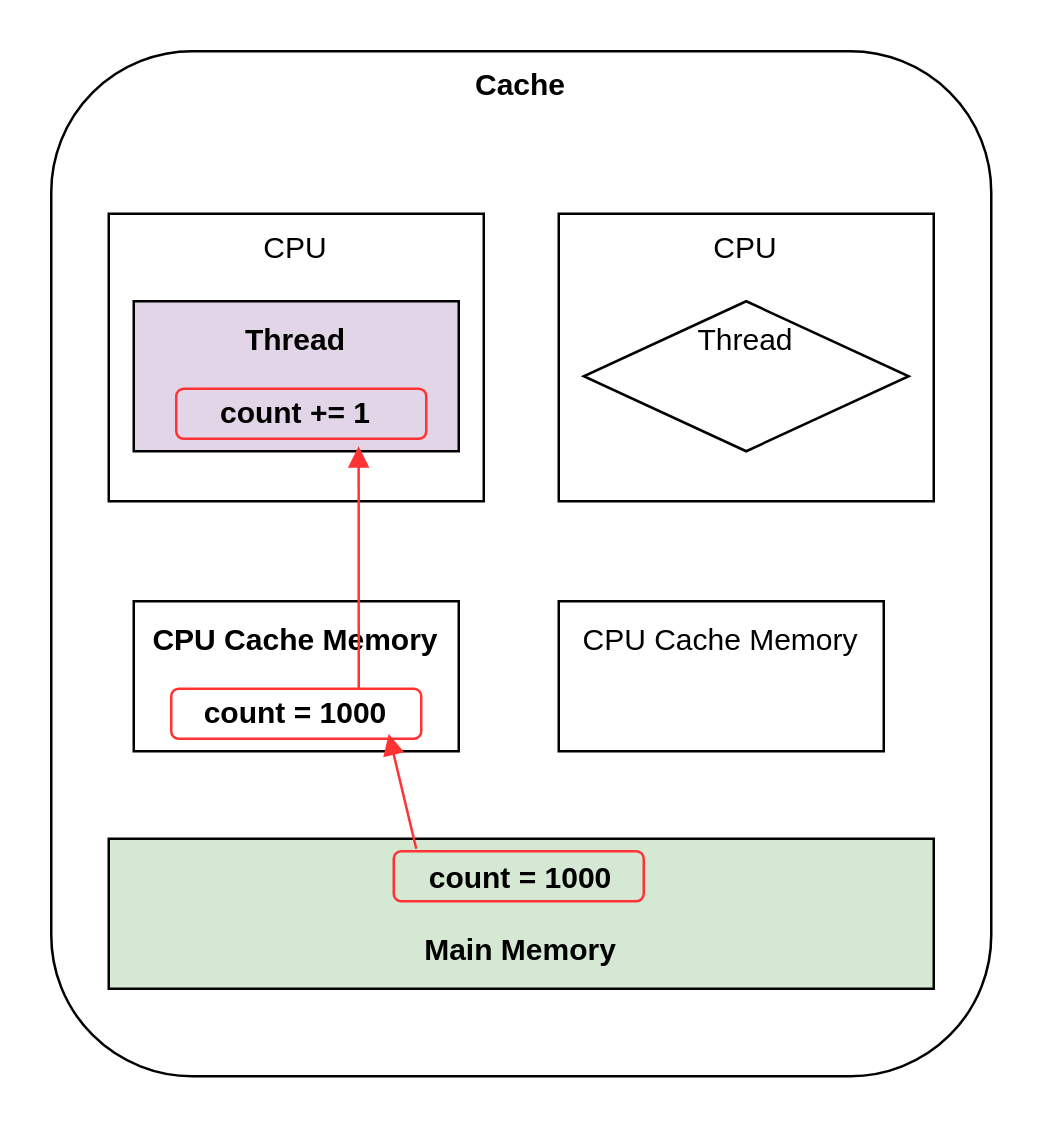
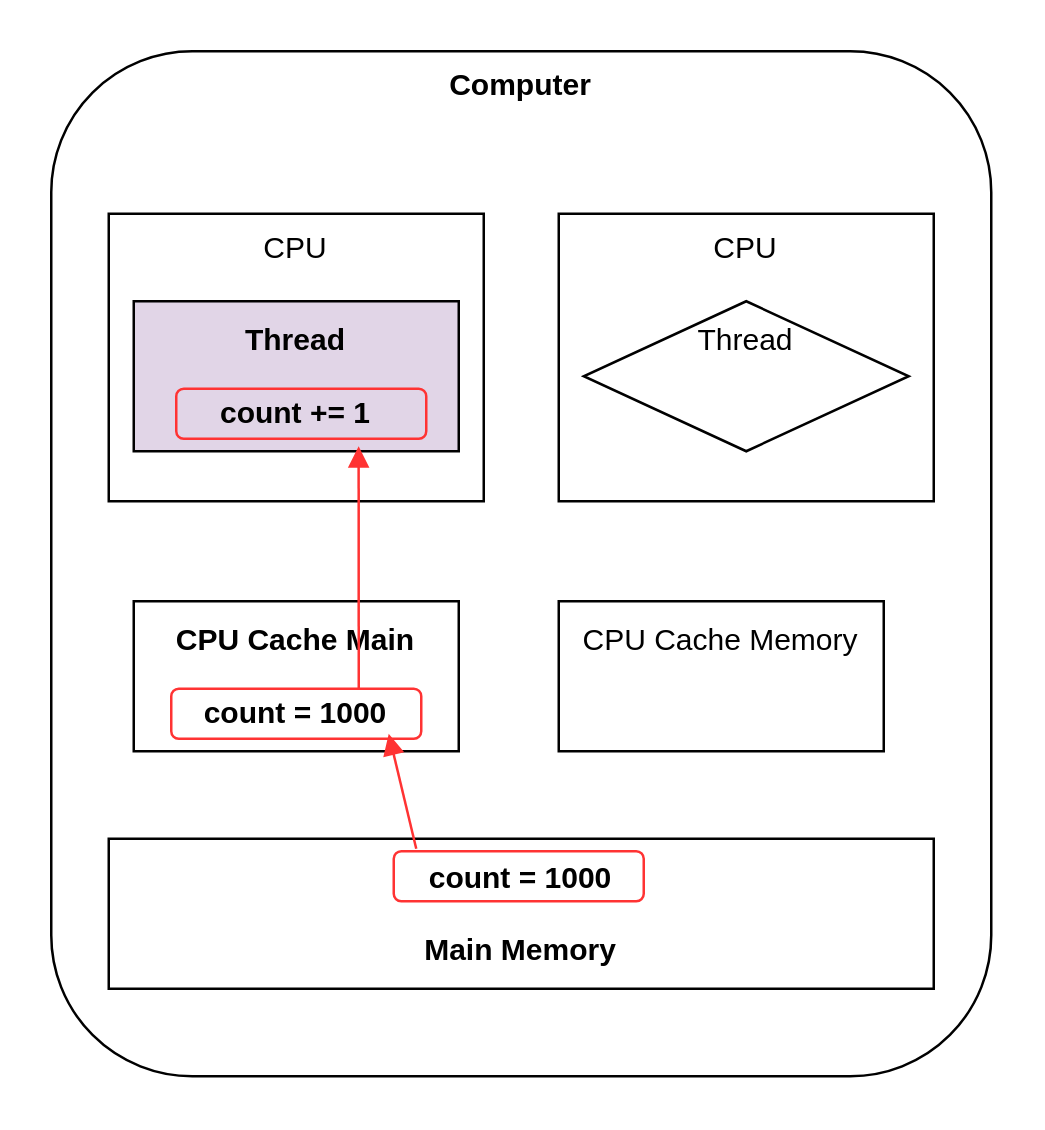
node "Cache": label "Cache" -> "Computer"
node "CPU Cache Memory count = 1000": label "CPU Cache Memory count = 1000" -> "CPU Cache Main count = 1000"
node "count = 1000 Main Memory": fillcolor #d5e8d4 -> #ffffff
